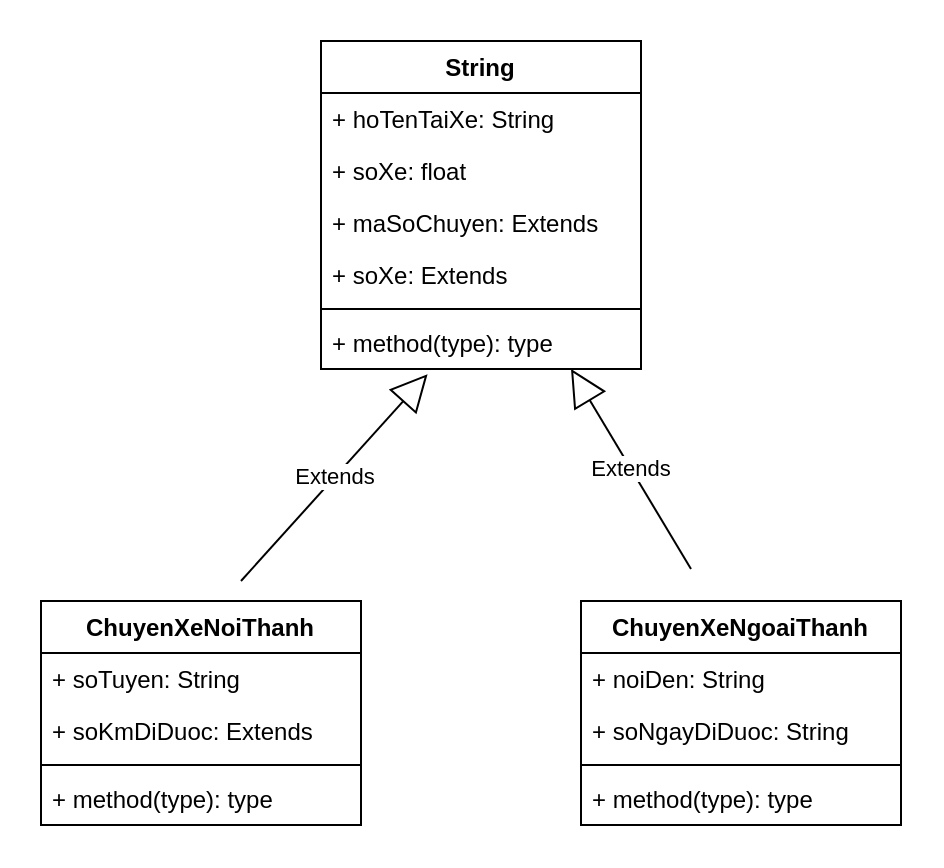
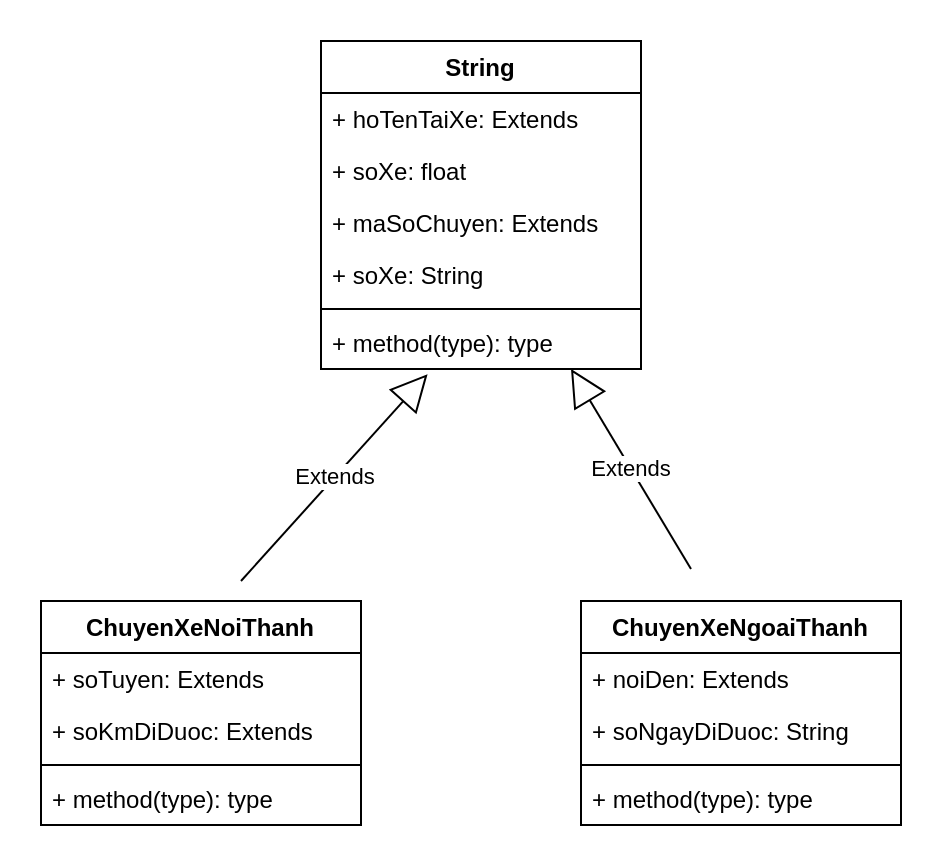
node "+ hoTenTaiXe: String": label "+ hoTenTaiXe: String" -> "+ hoTenTaiXe: Extends"
node "+ soXe: Extends": label "+ soXe: Extends" -> "+ soXe: String"
node "+ soTuyen: String": label "+ soTuyen: String" -> "+ soTuyen: Extends"
node "+ noiDen: String": label "+ noiDen: String" -> "+ noiDen: Extends"
